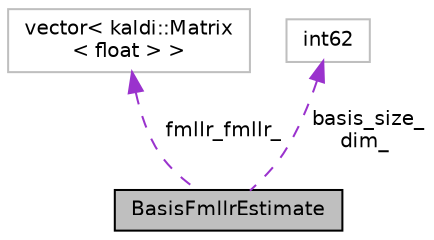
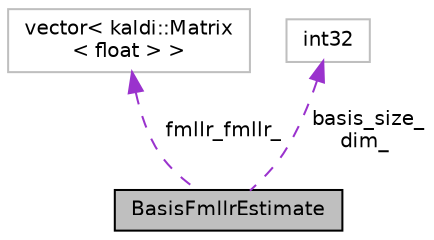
node "int62": label "int62" -> "int32"
